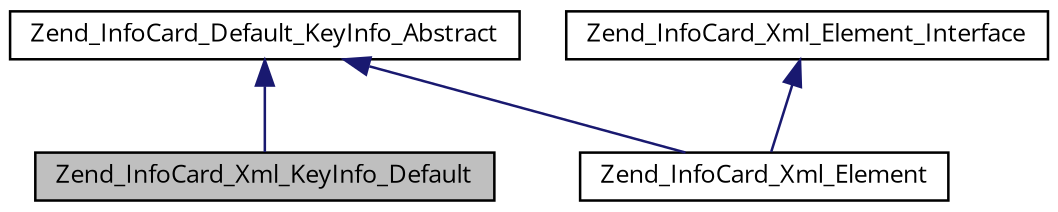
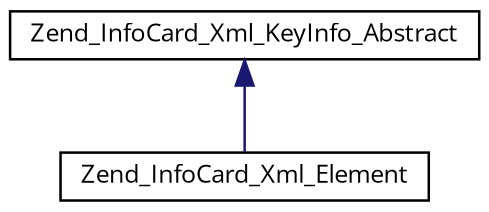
node "Zend_InfoCard_Default_KeyInfo_Abstract": label "Zend_InfoCard_Default_KeyInfo_Abstract" -> "Zend_InfoCard_Xml_KeyInfo_Abstract"
node "Zend_InfoCard_Xml_Element_Interface": removed
node "Zend_InfoCard_Xml_KeyInfo_Default": removed
